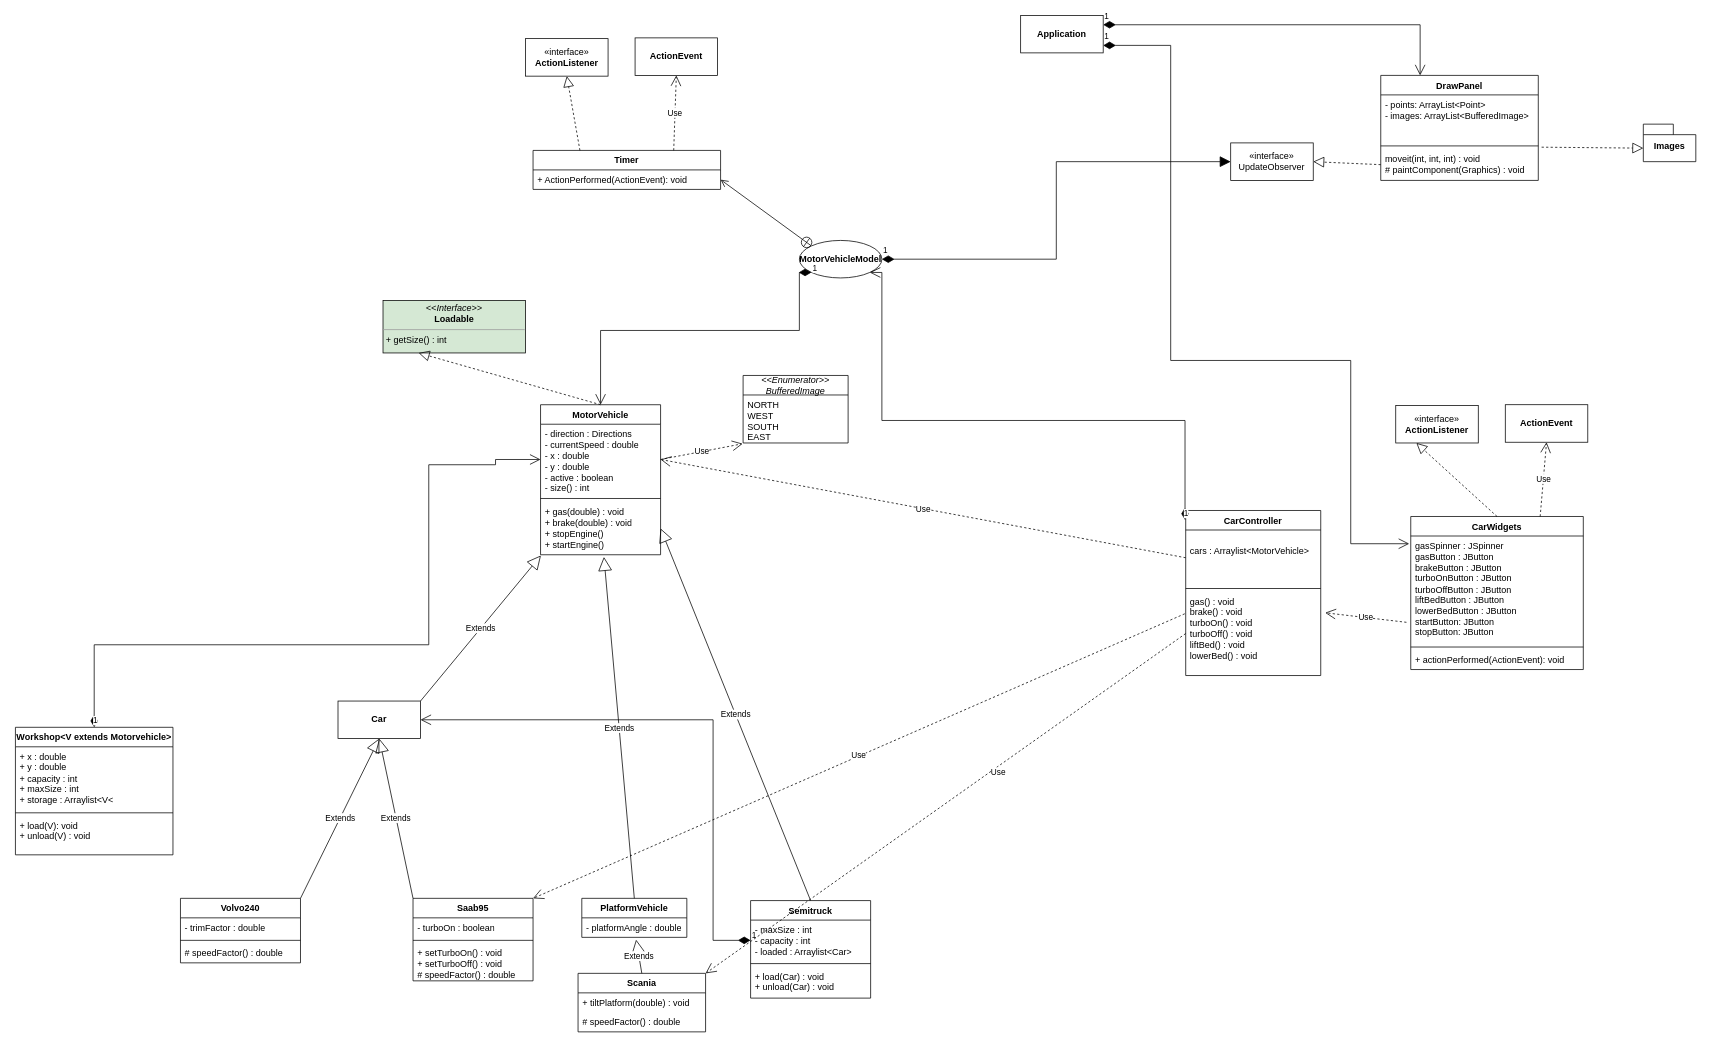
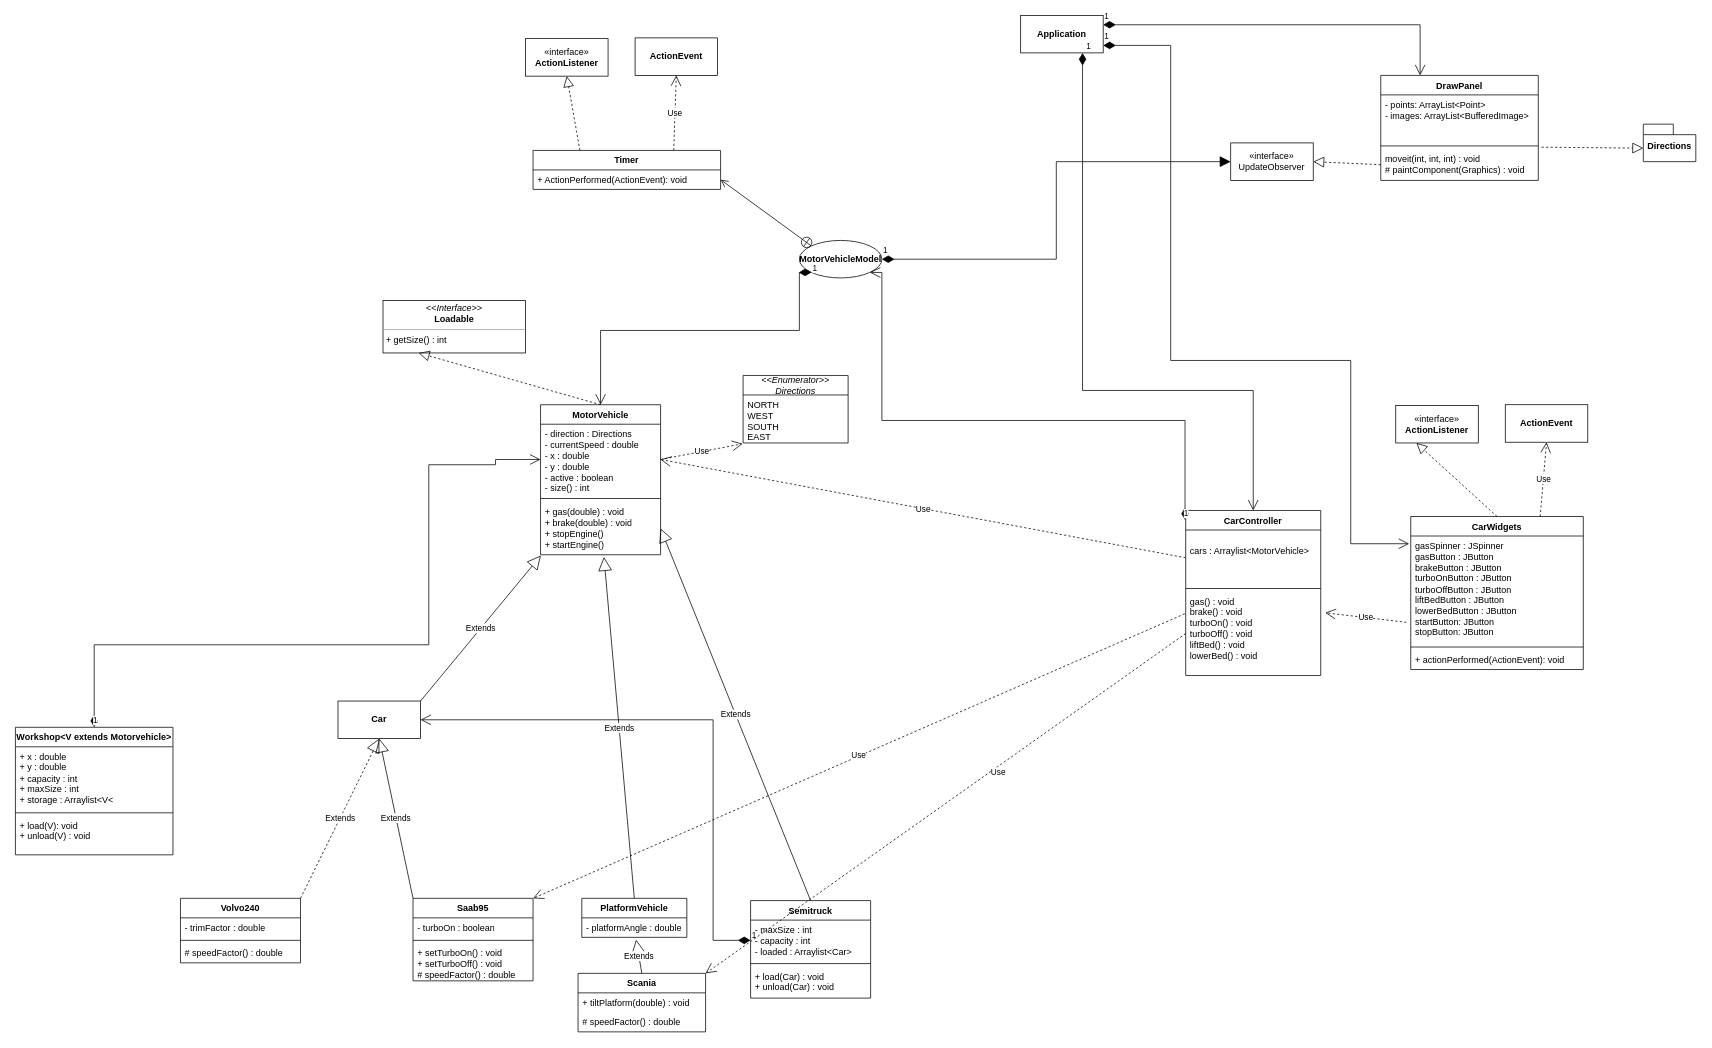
node "Images": label "Images" -> "Directions"
node "<<Interface>> Loadable + getSize() : int": fillcolor #d5e8d4 -> #ffffff
edge "Application" -- "CarController": added, label "1"
node "<<Enumerator>> BufferedImage": label "<<Enumerator>> BufferedImage" -> "<<Enumerator>> Directions"
edge "Volvo240" -> "Car": style solid -> dashed
